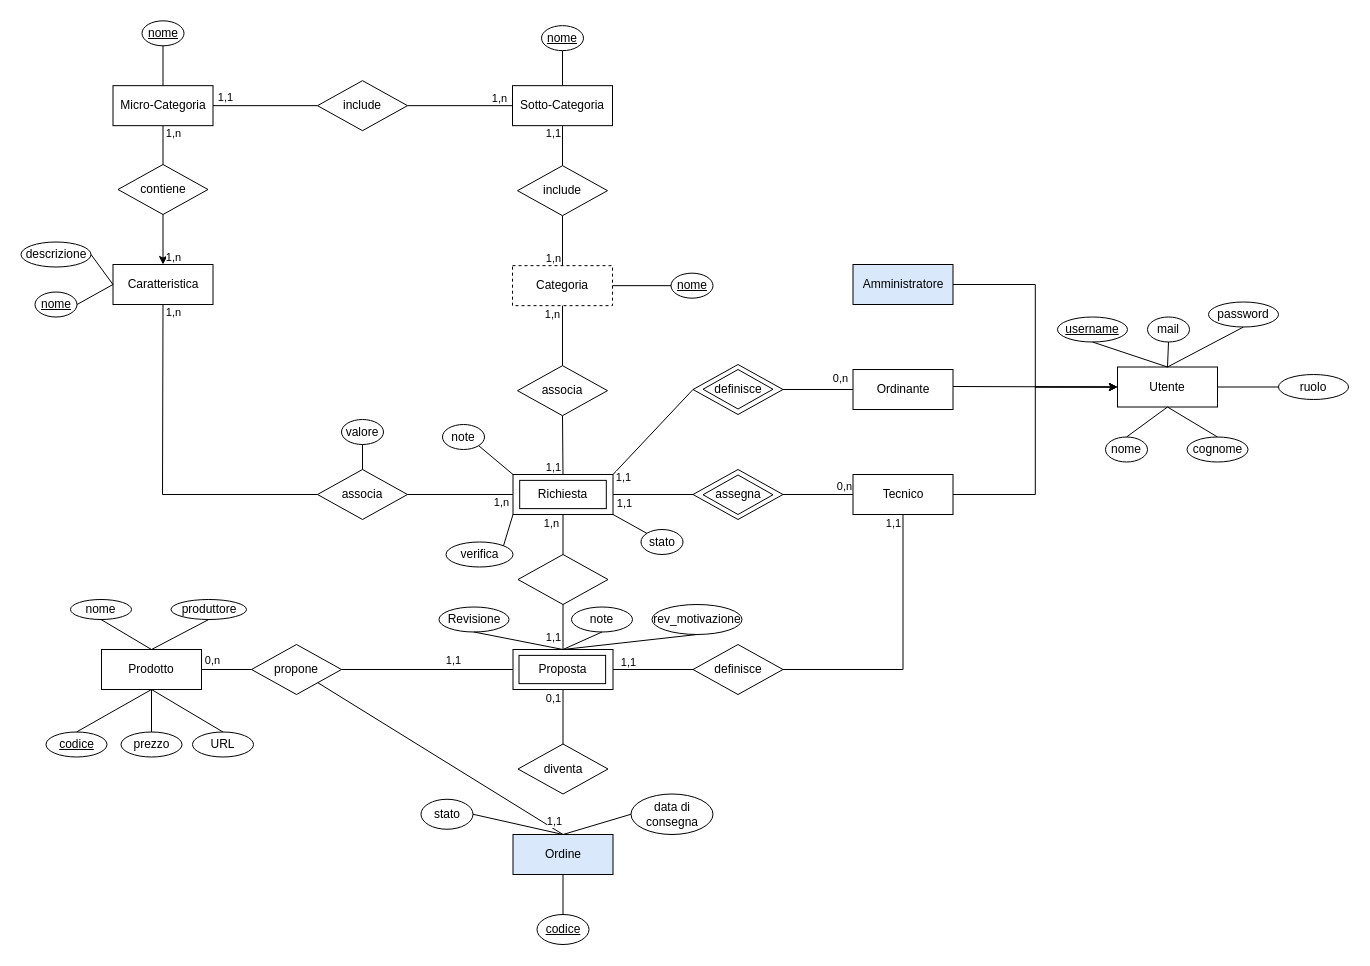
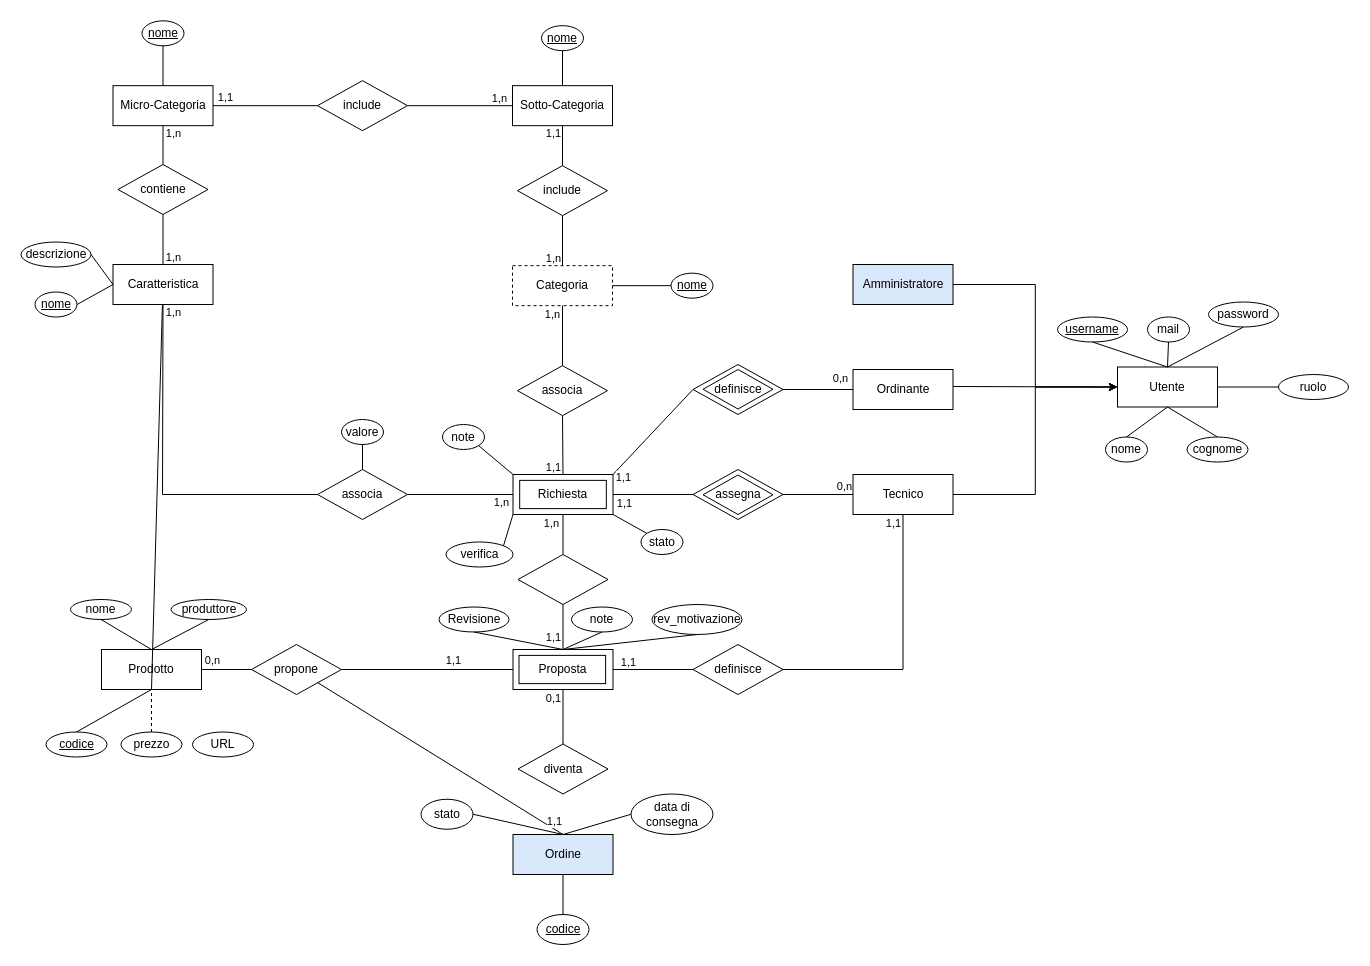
edge "contiene" -> "Caratteristica": arrowhead classic -> none
edge "Prodotto" -- "prezzo": style solid -> dashed
edge "Prodotto" -- "URL": now "Prodotto" -- "Caratteristica"
